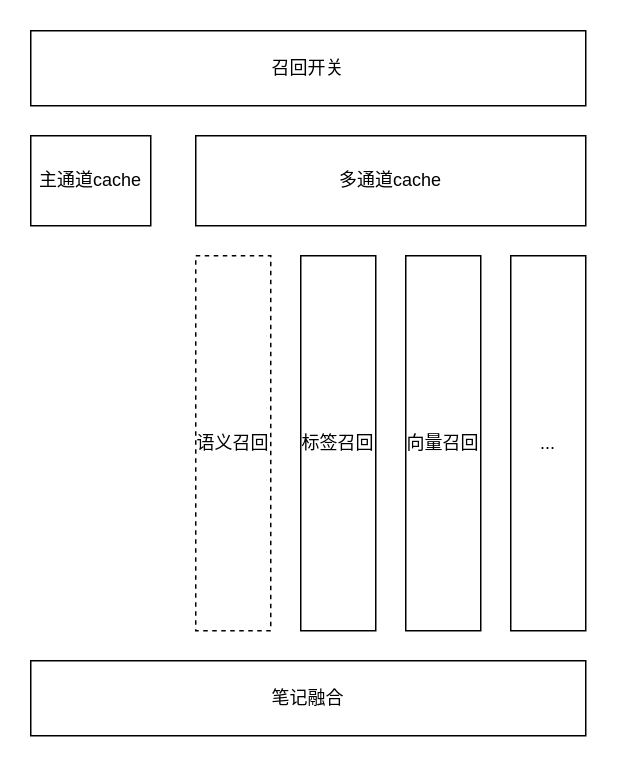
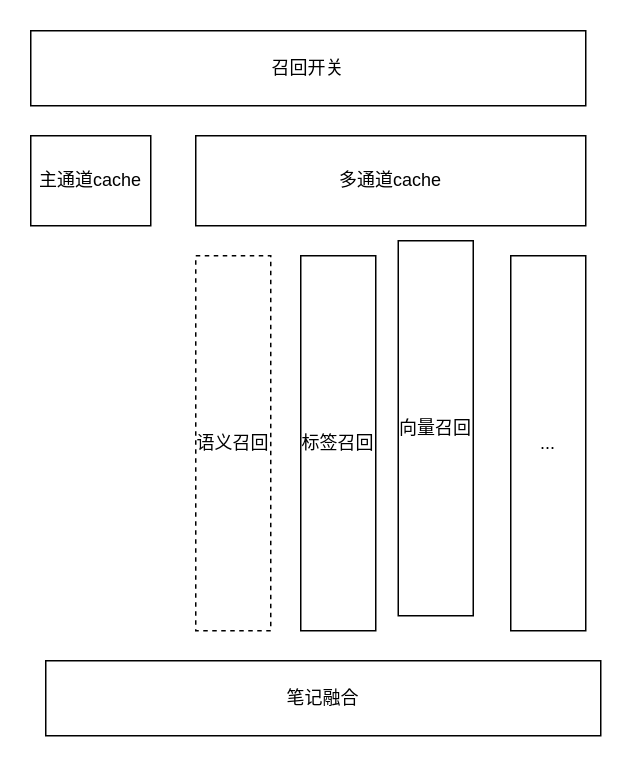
node "向量召回": moved (443, 443) -> (436, 428)
node "笔记融合": moved (308, 698) -> (323, 698)
